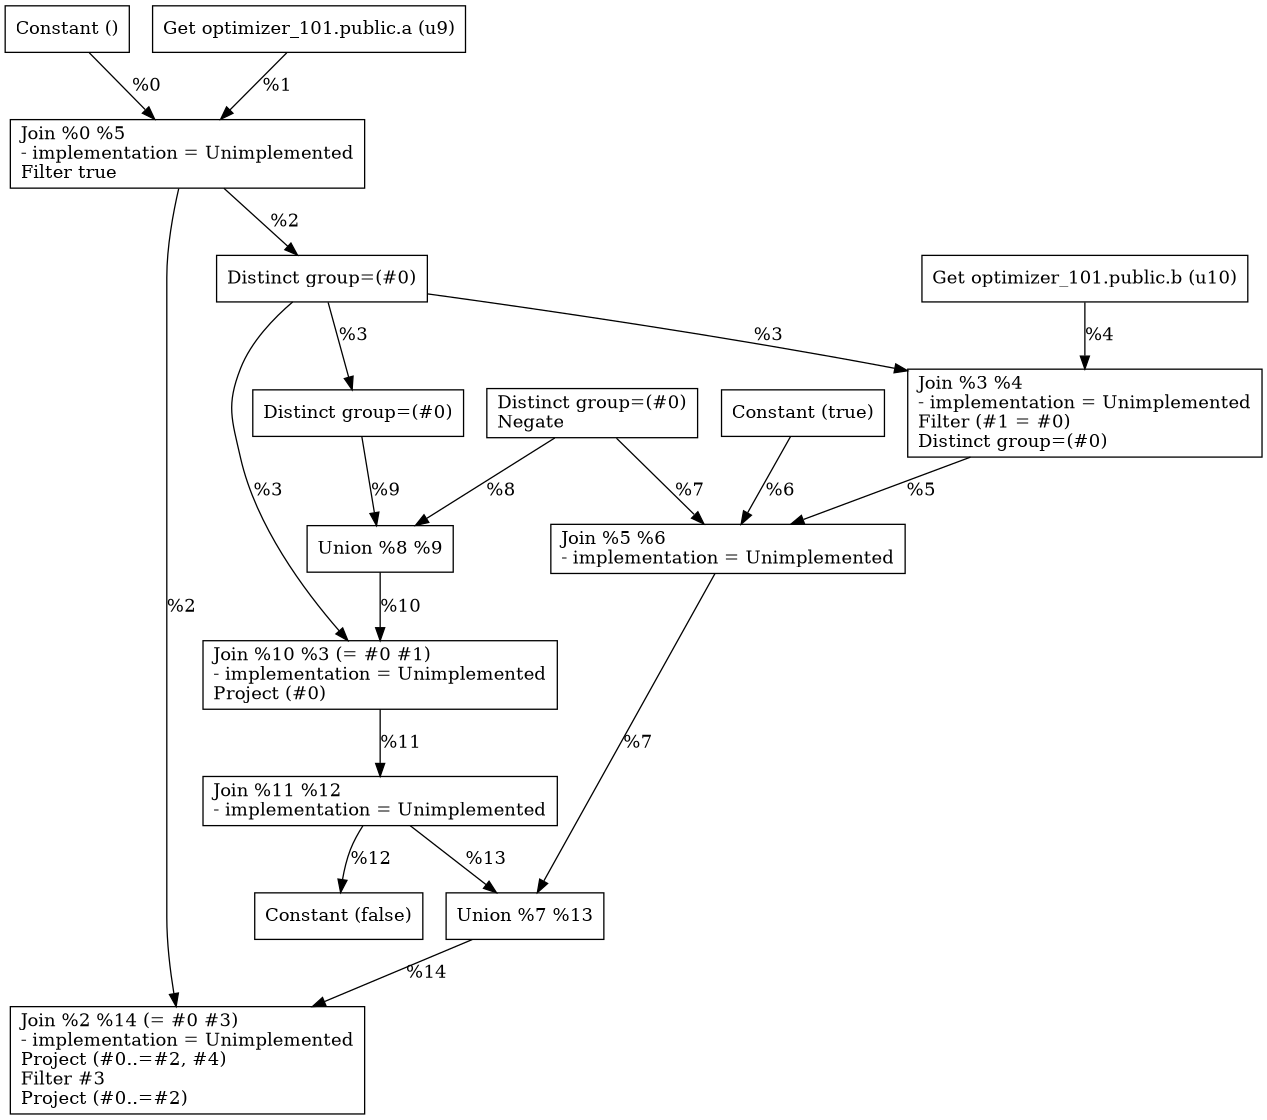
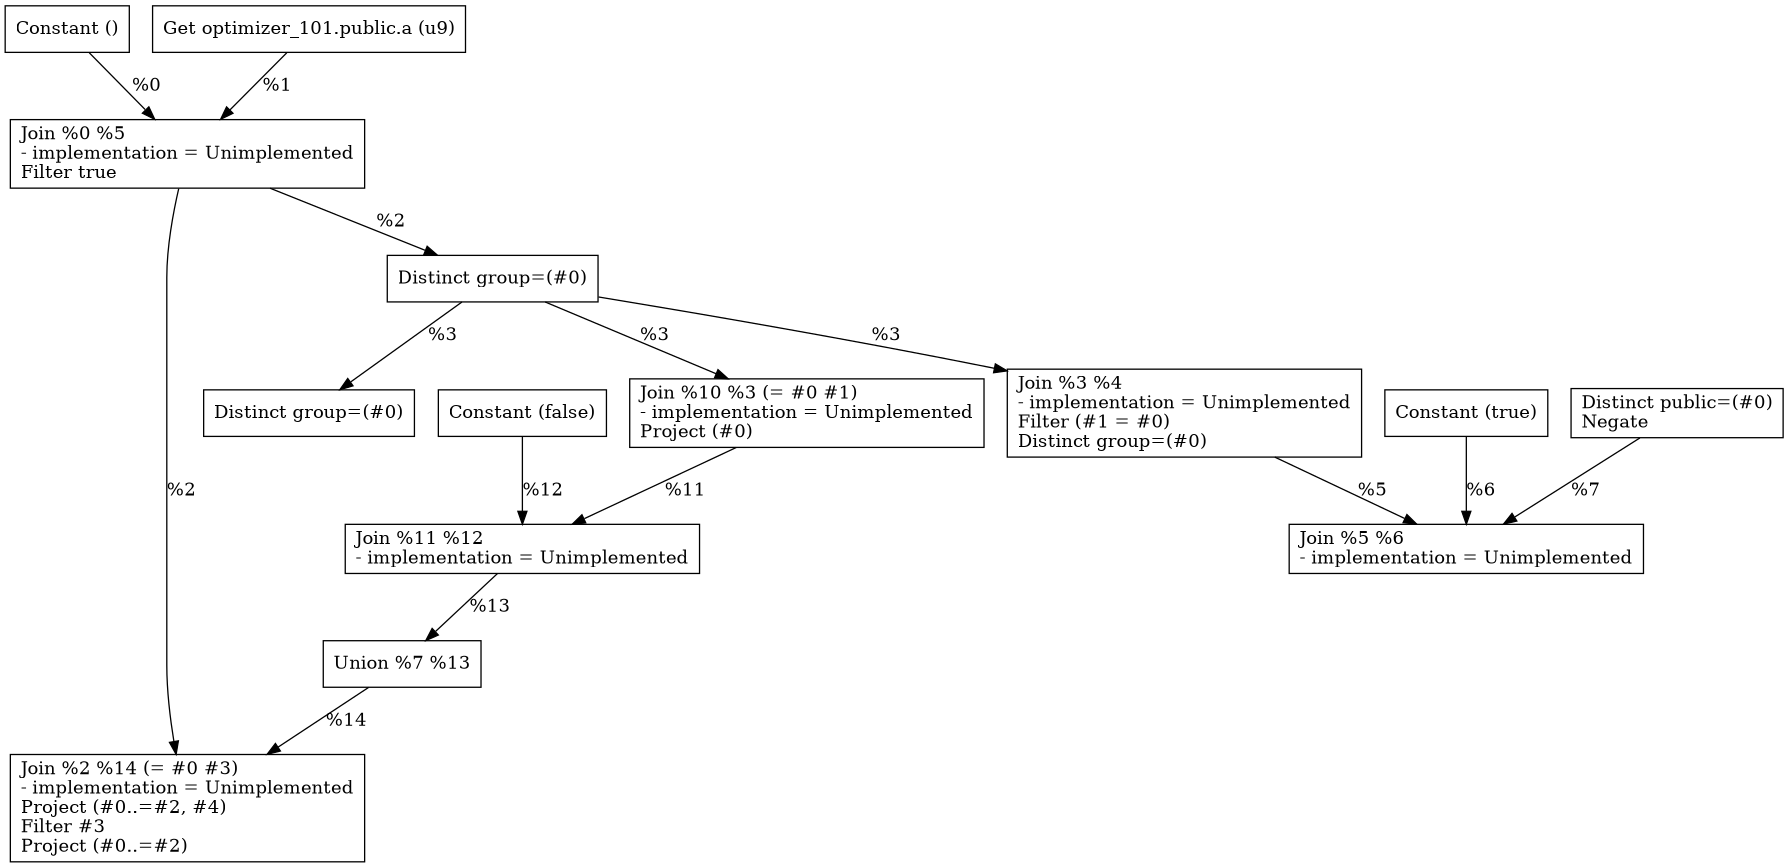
node "Get optimizer_101.public.b (u10)": removed
node "Distinct group=(#0) Negate": label "Distinct group=(#0) Negate" -> "Distinct public=(#0) Negate"
node "Union %8 %9": removed
edge "Join %5 %6 - implementation = Unimplemented" -> "Union %7 %13": removed, label "%7"
edge "Join %11 %12 - implementation = Unimplemented" -> "Constant (false)": reversed
